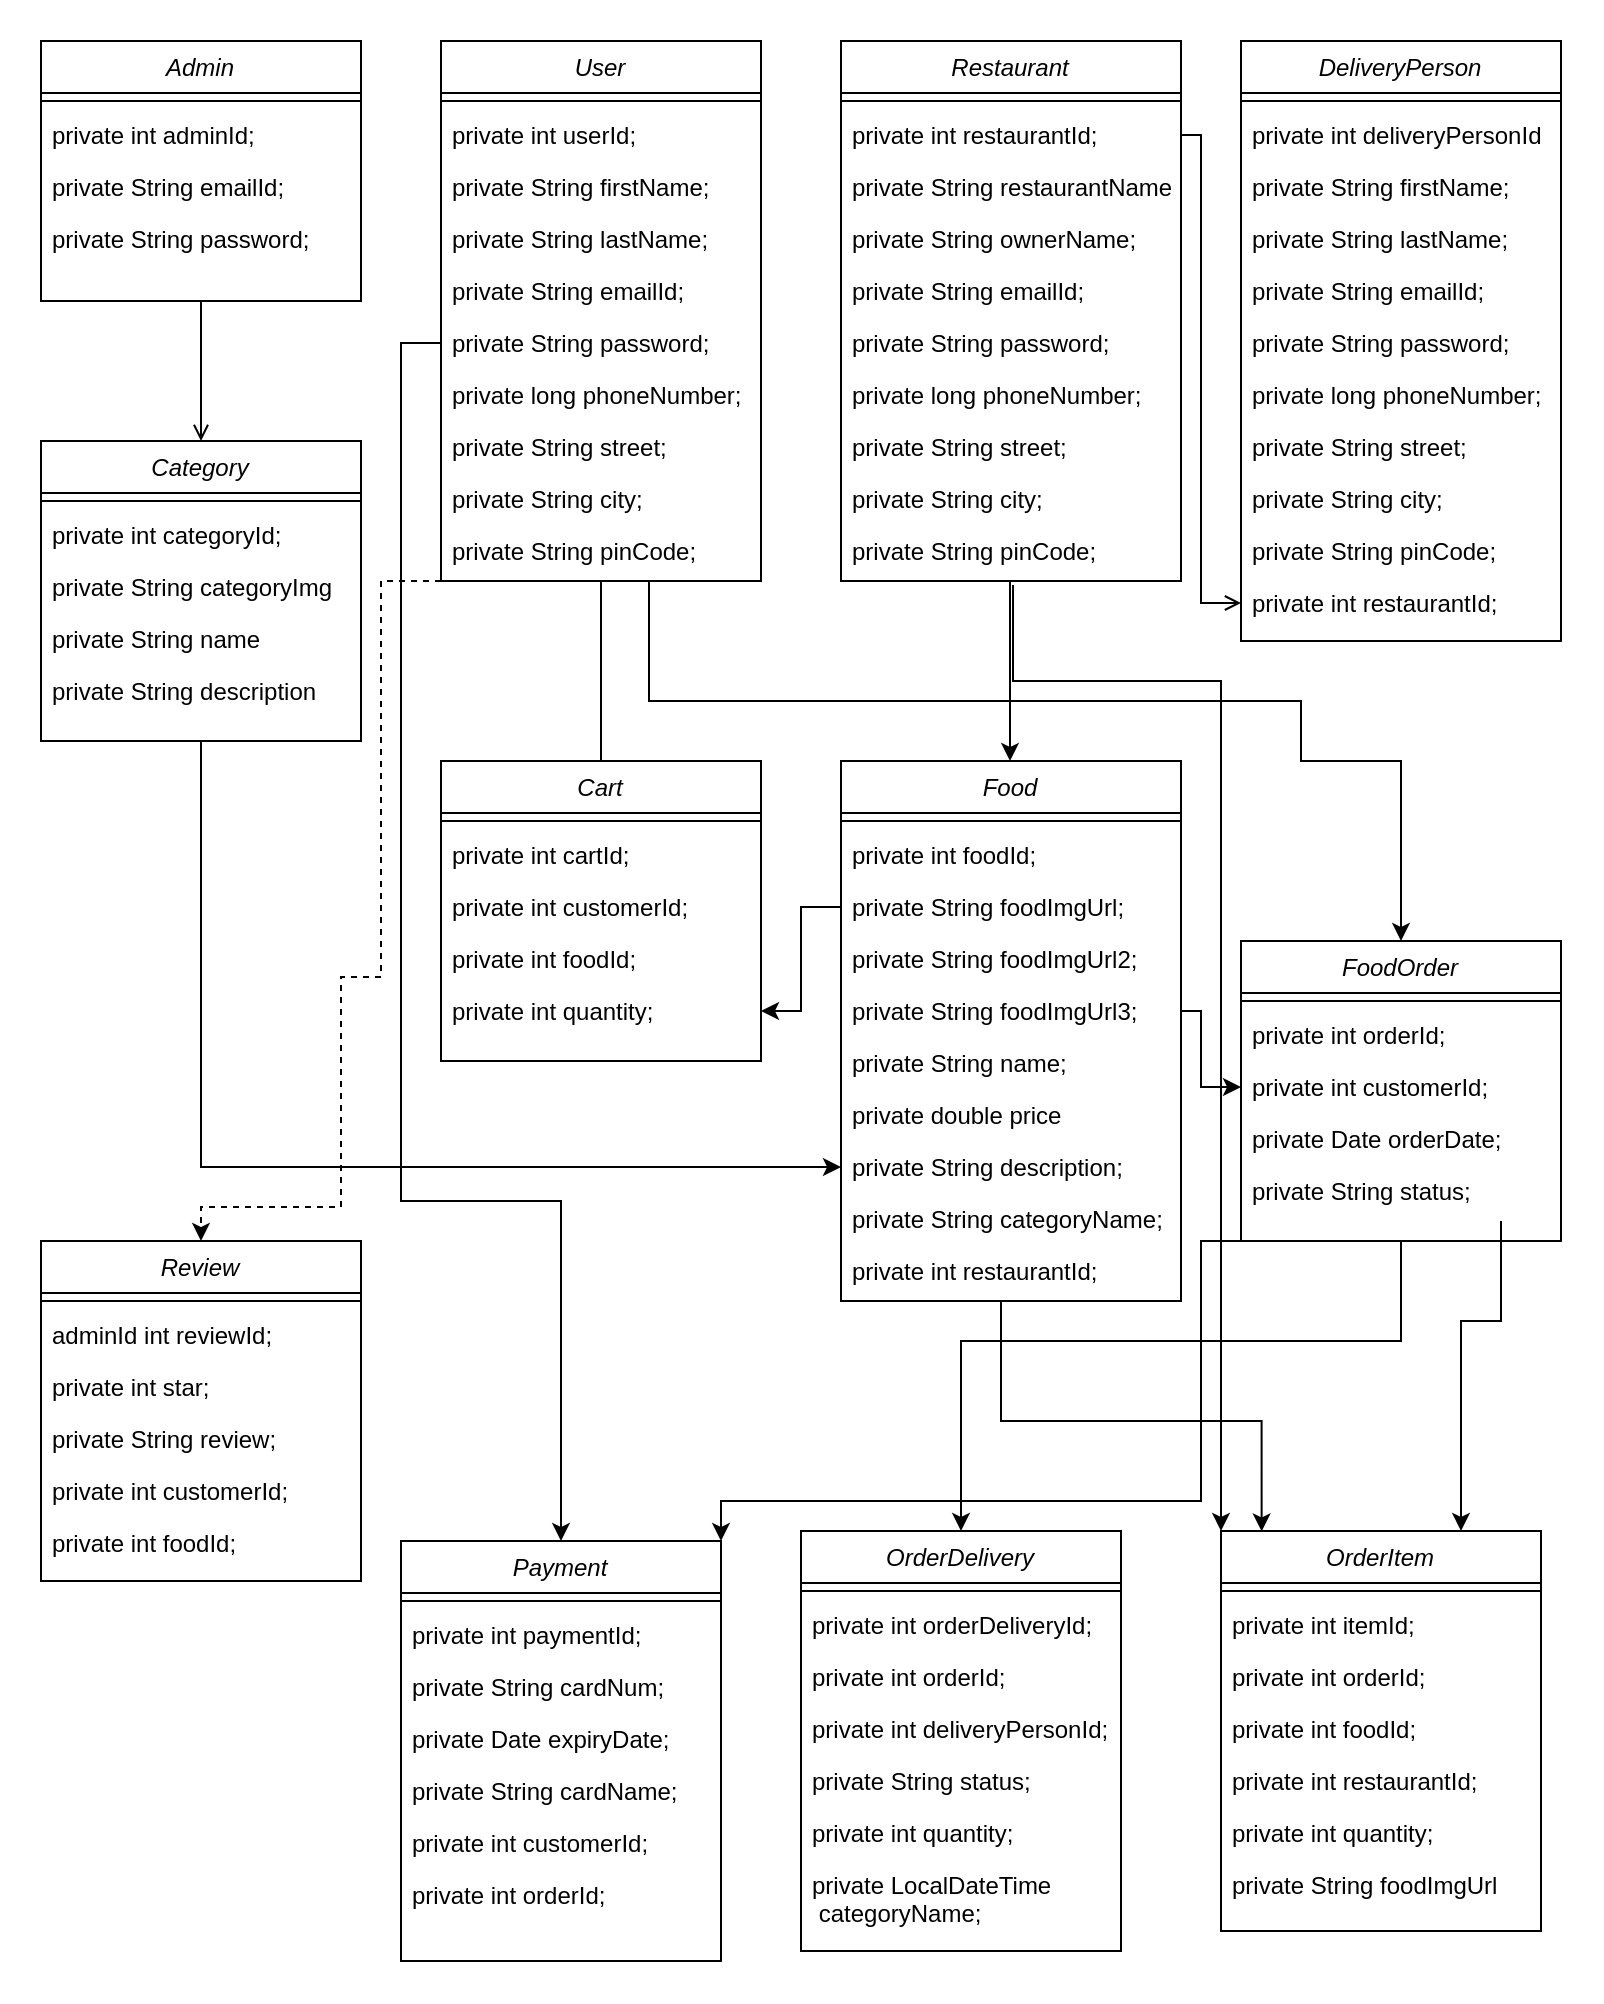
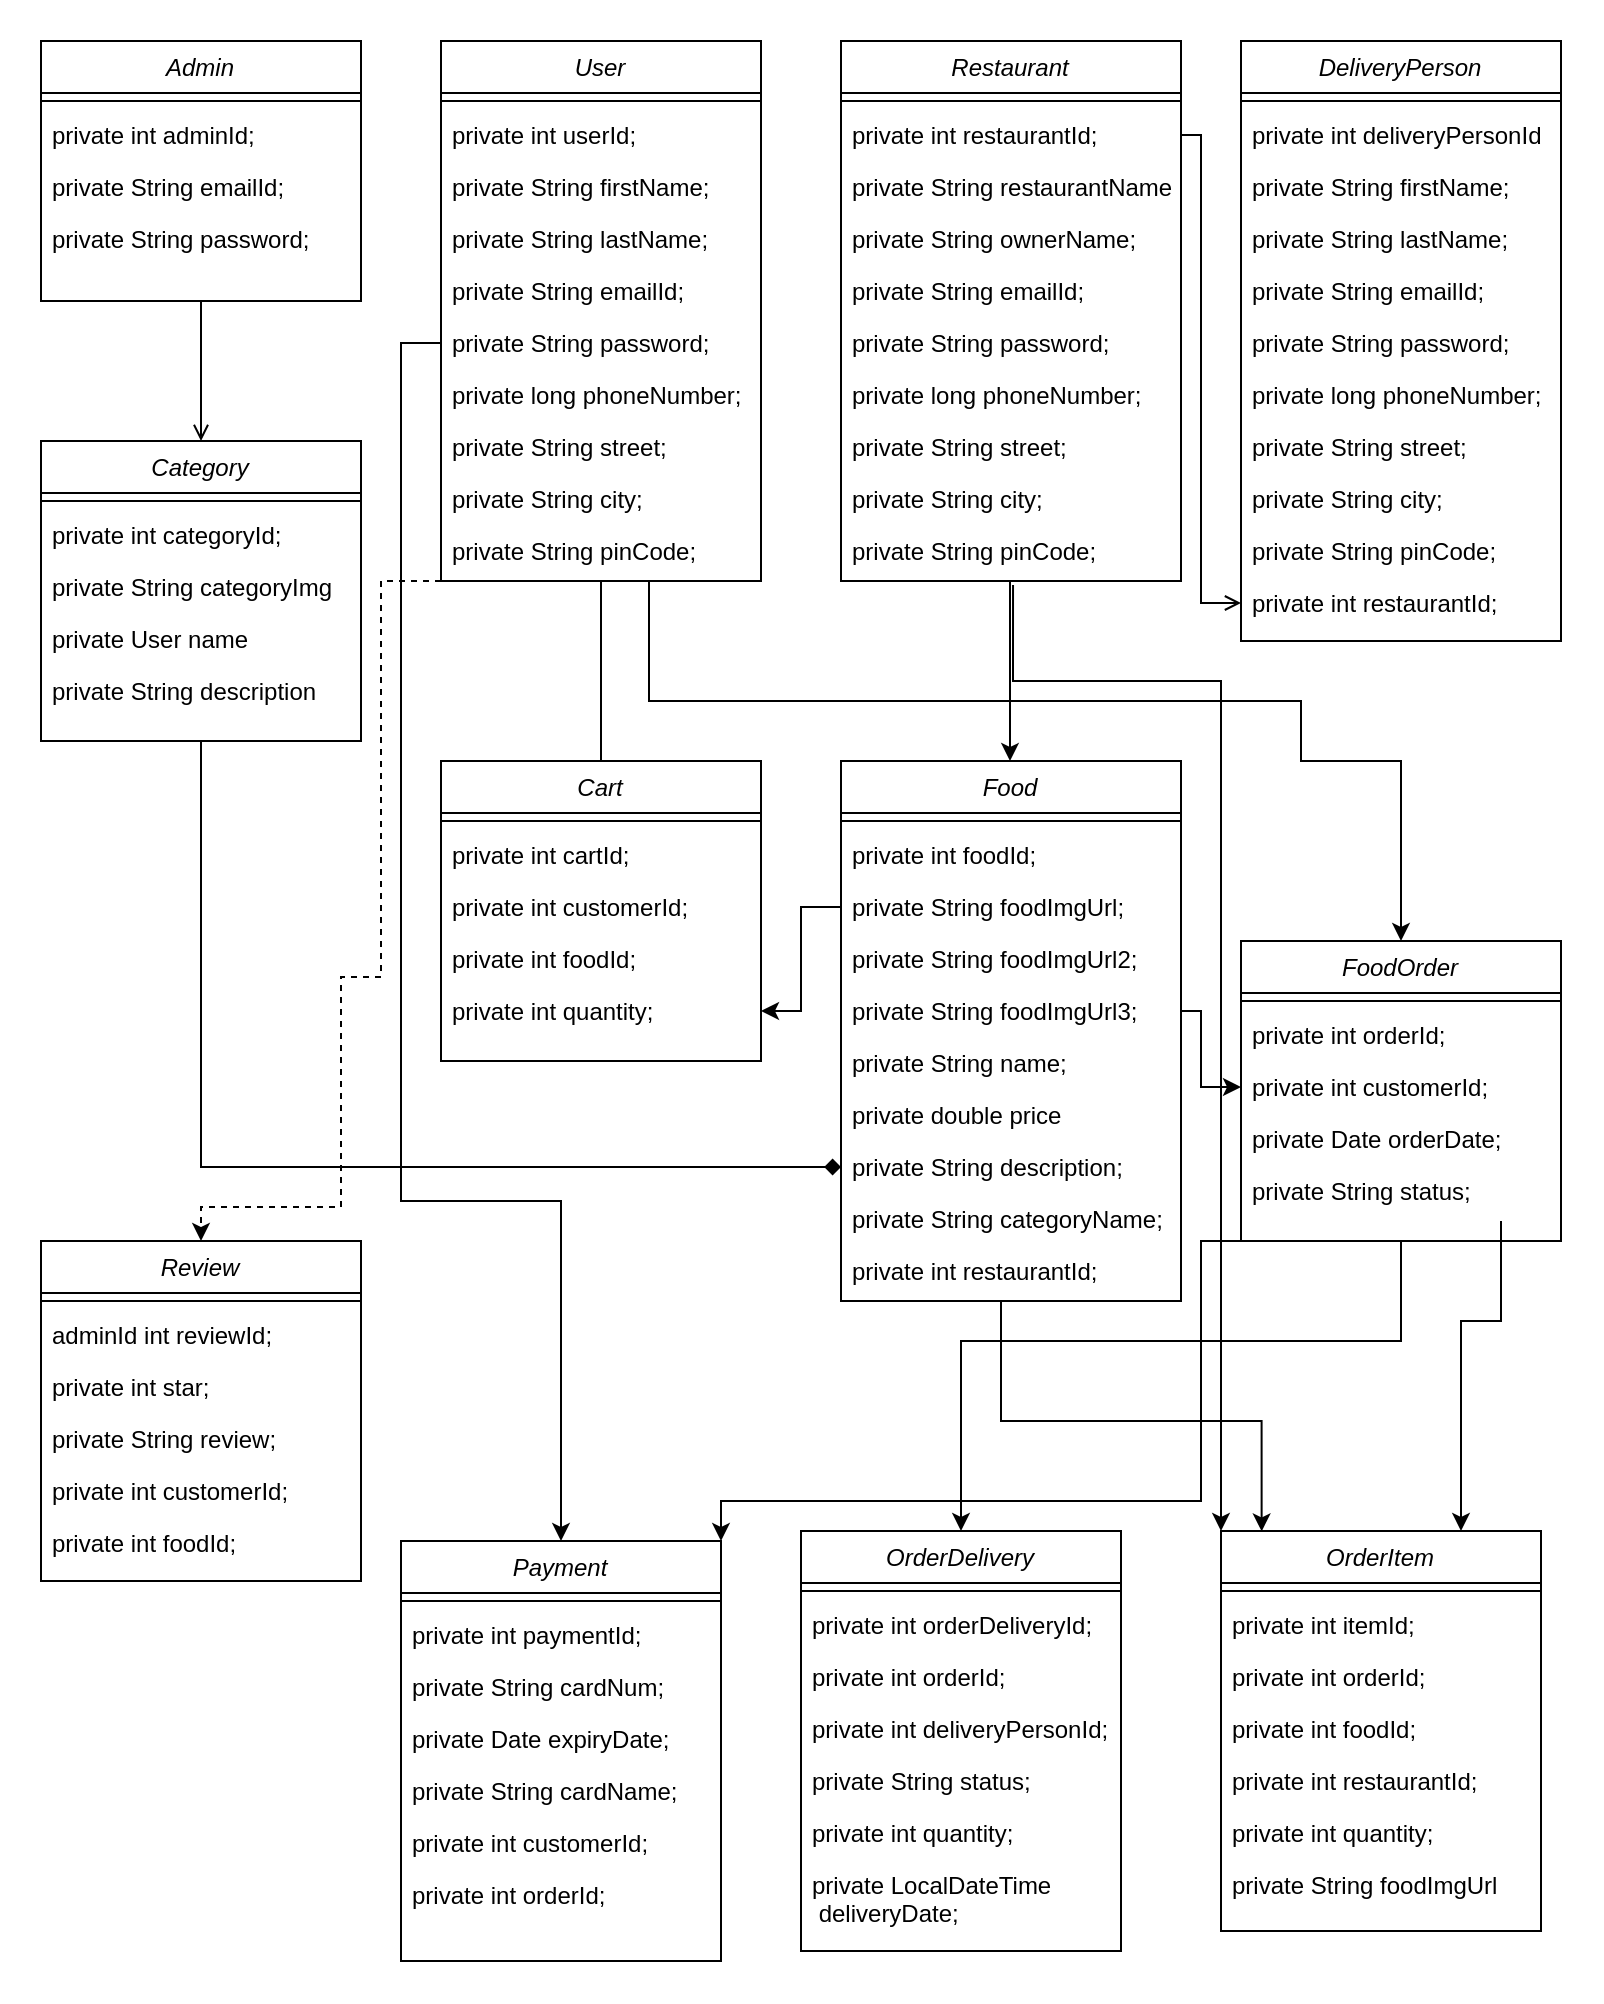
node "private String name": label "private String name" -> "private User name"
edge "Category" -> "private String description;": arrowhead classic -> diamond
node "private LocalDateTime categoryName;": label "private LocalDateTime categoryName;" -> "private LocalDateTime deliveryDate;"
